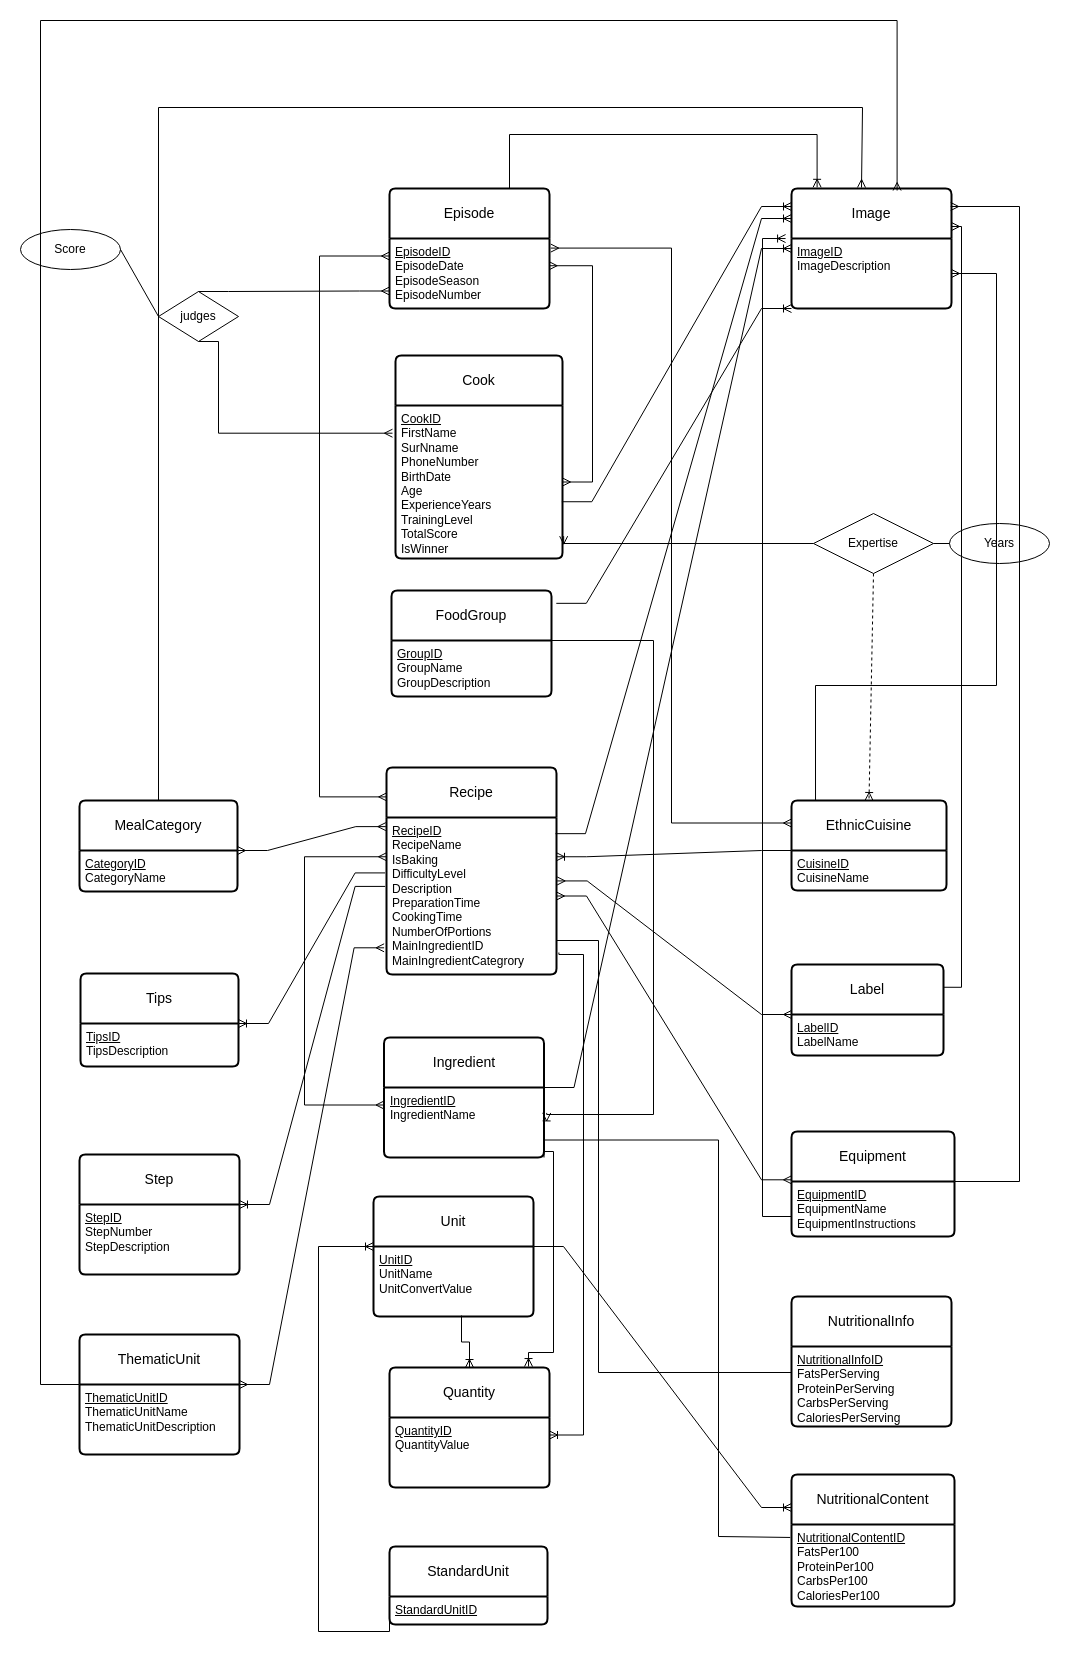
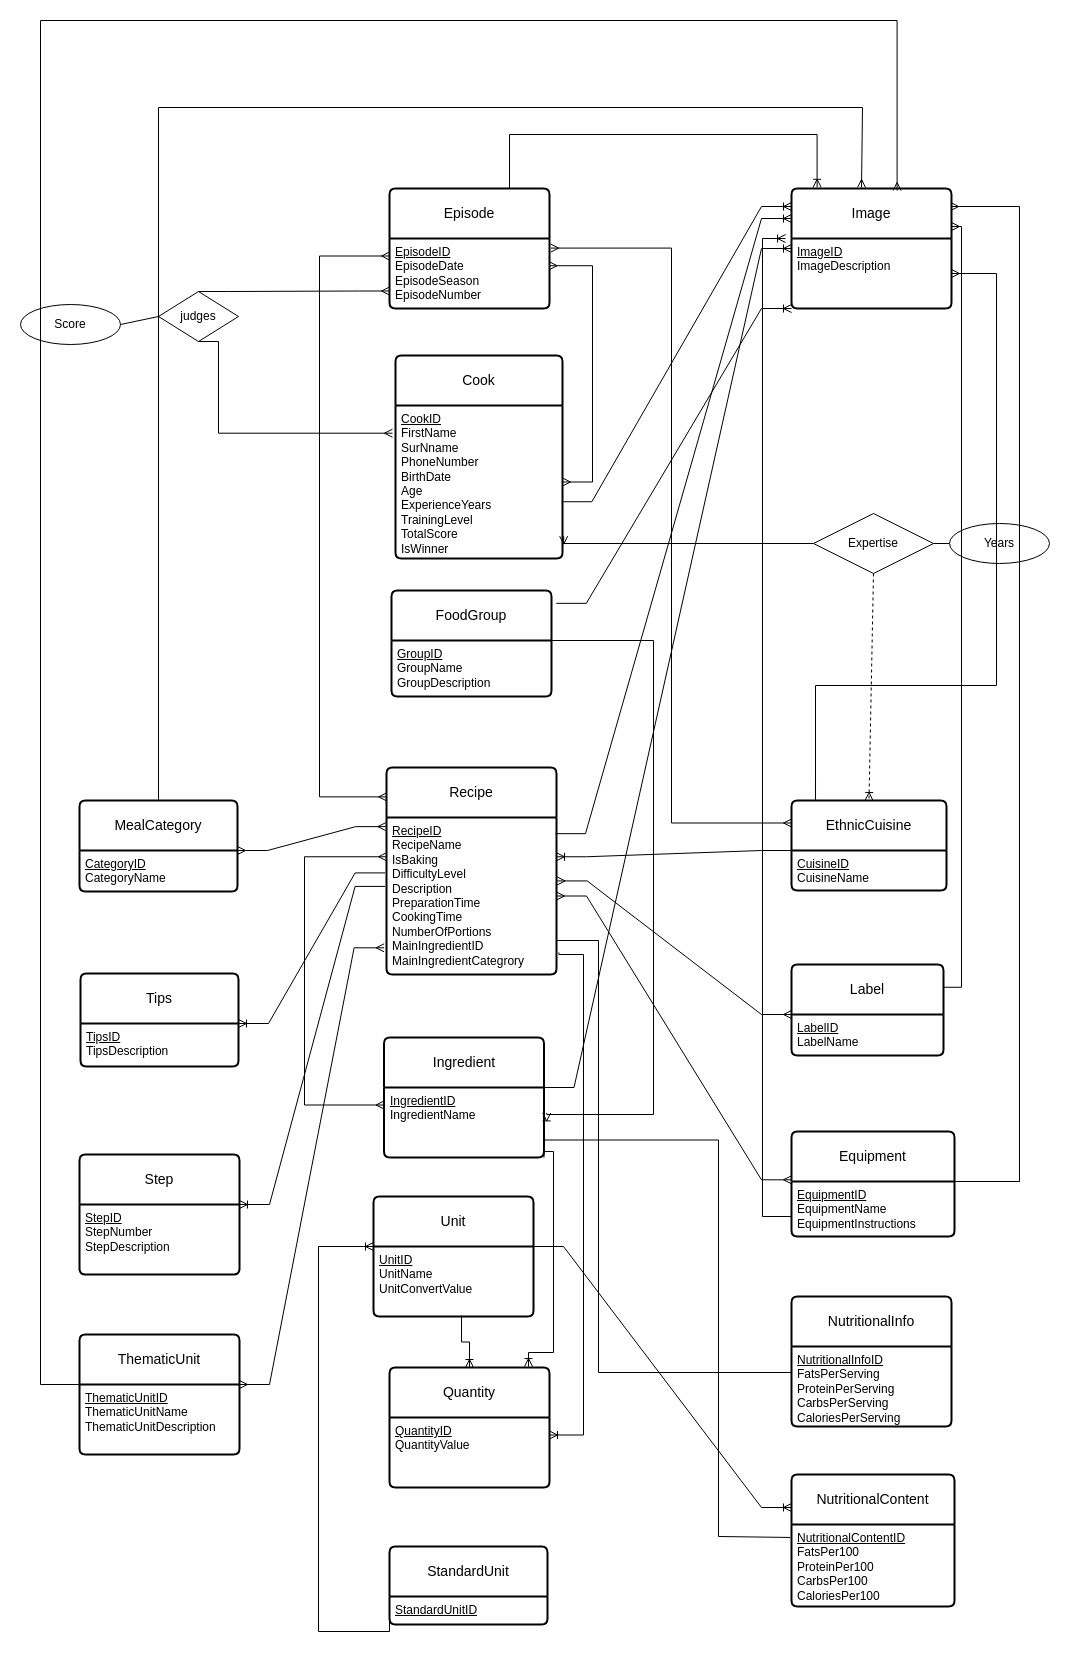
node "Score": moved (71, 250) -> (71, 325)
